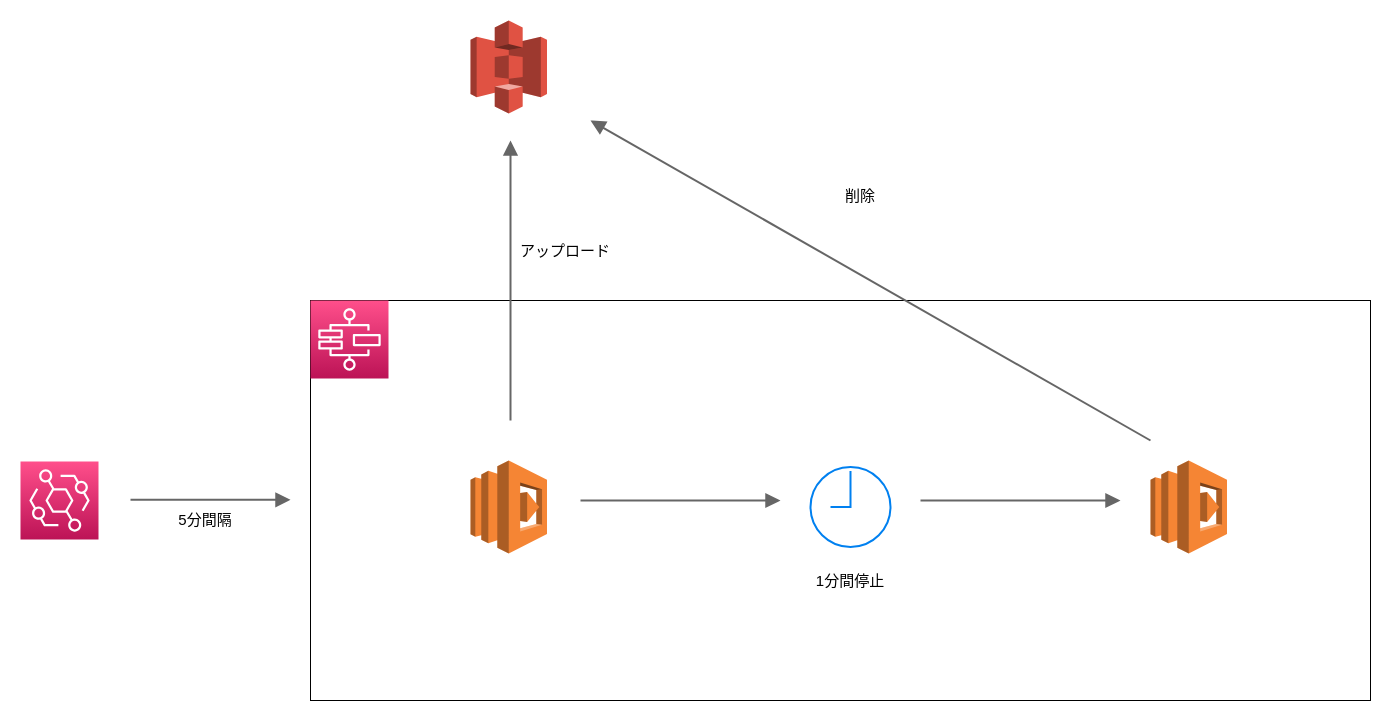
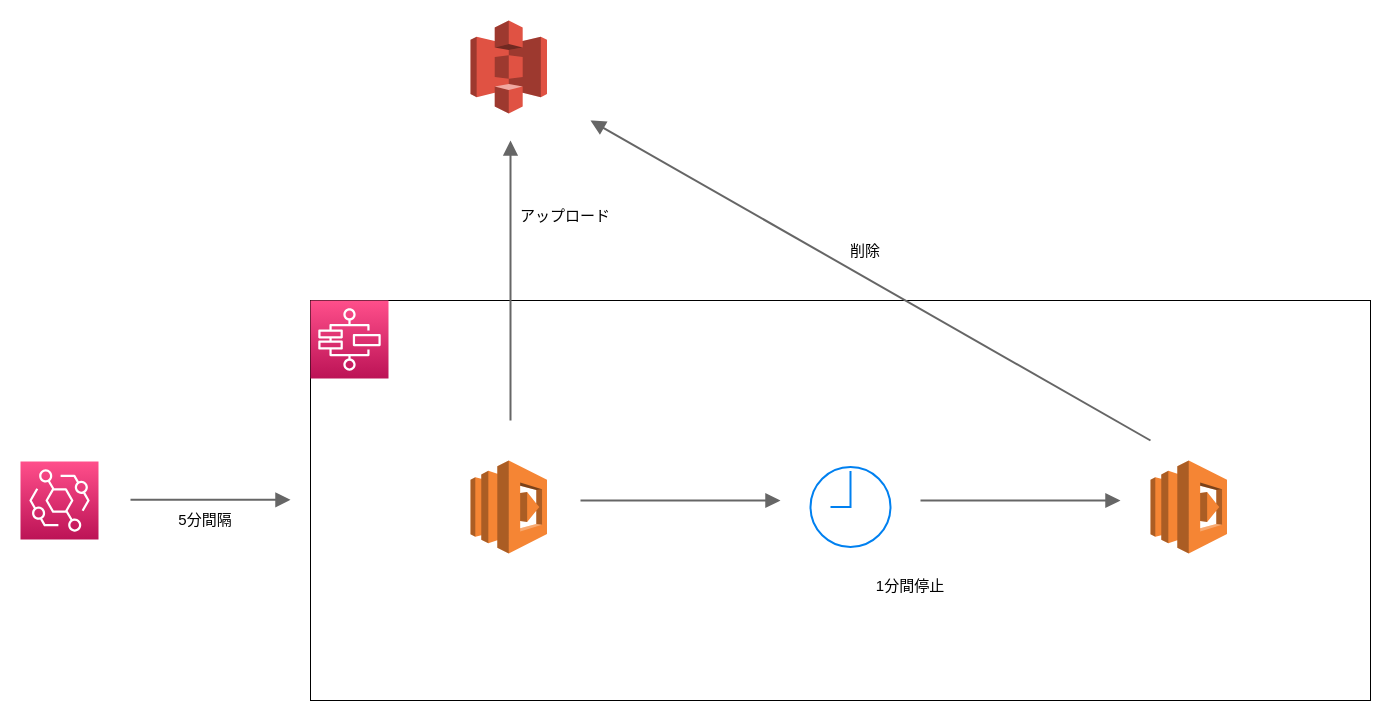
node "削除": moved (861, 196) -> (866, 251)
node "アップロード": moved (566, 251) -> (566, 216)
node "1分間停止": moved (851, 581) -> (911, 586)
